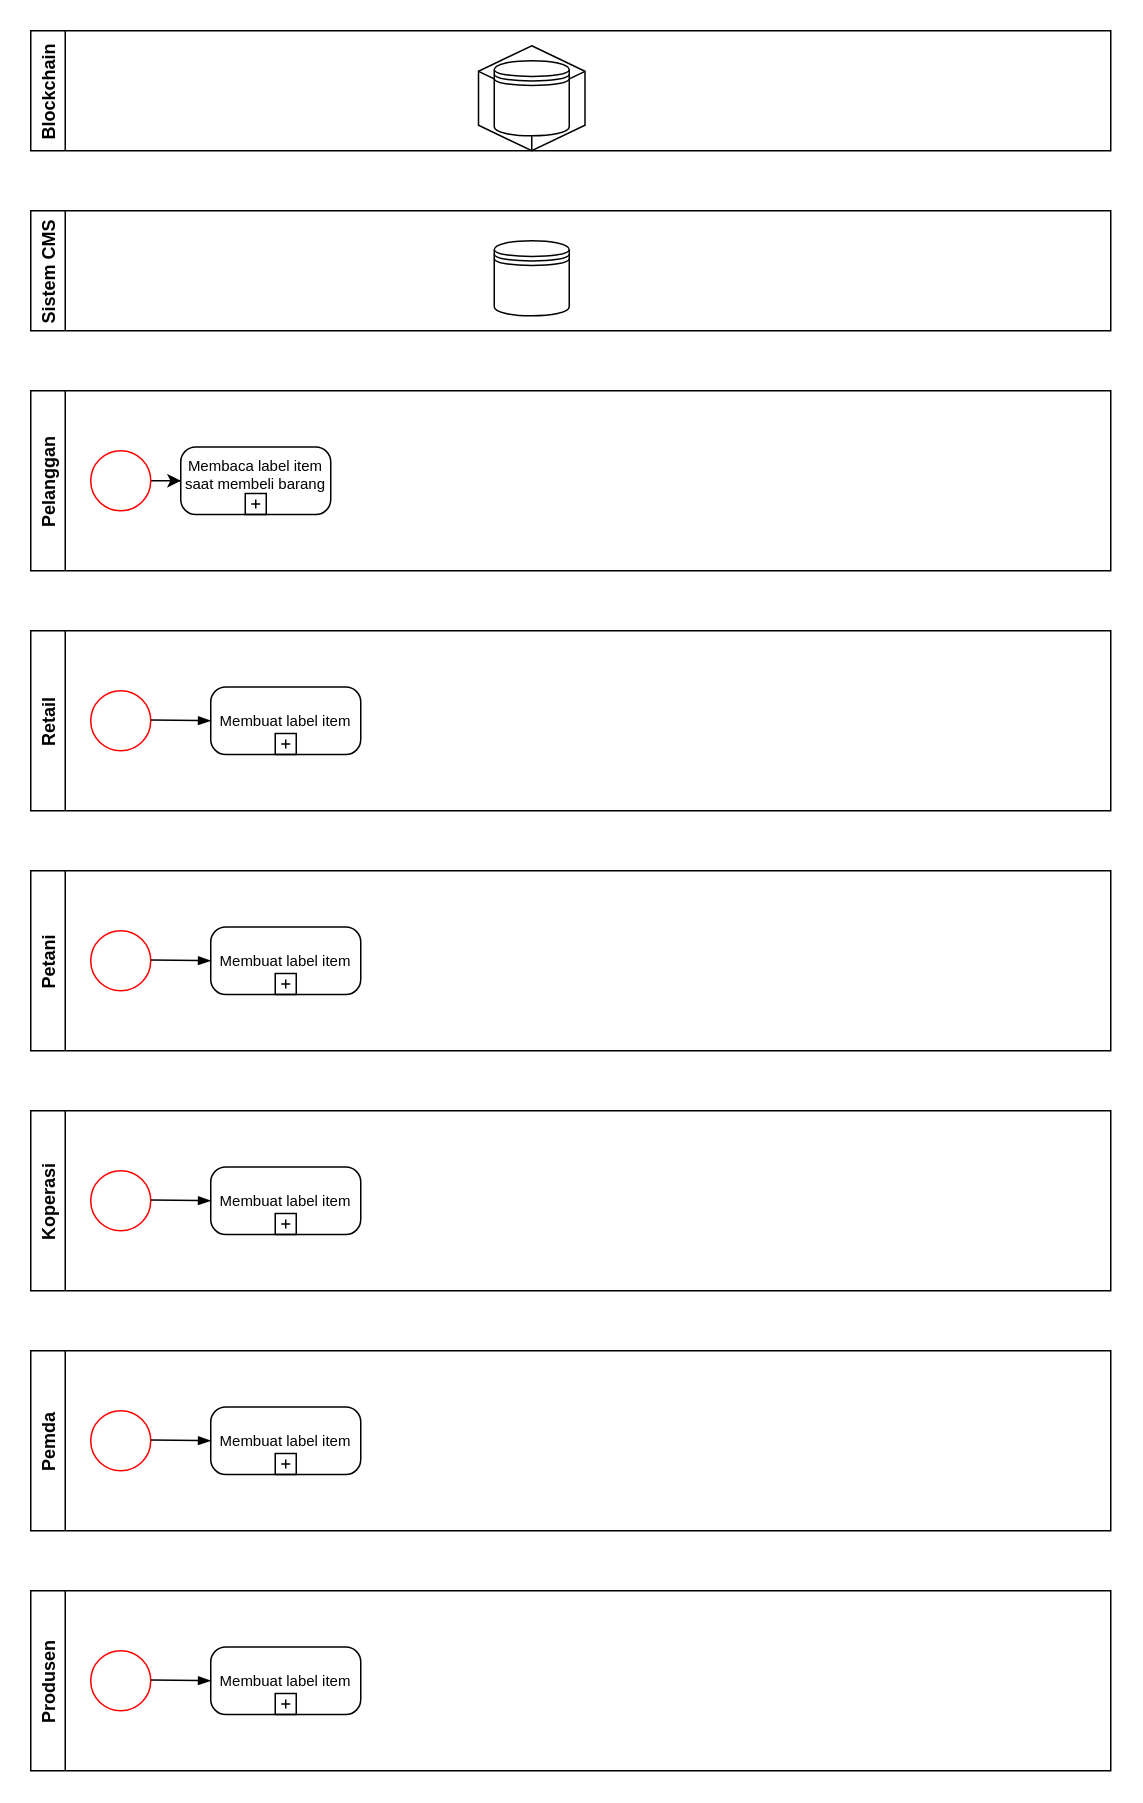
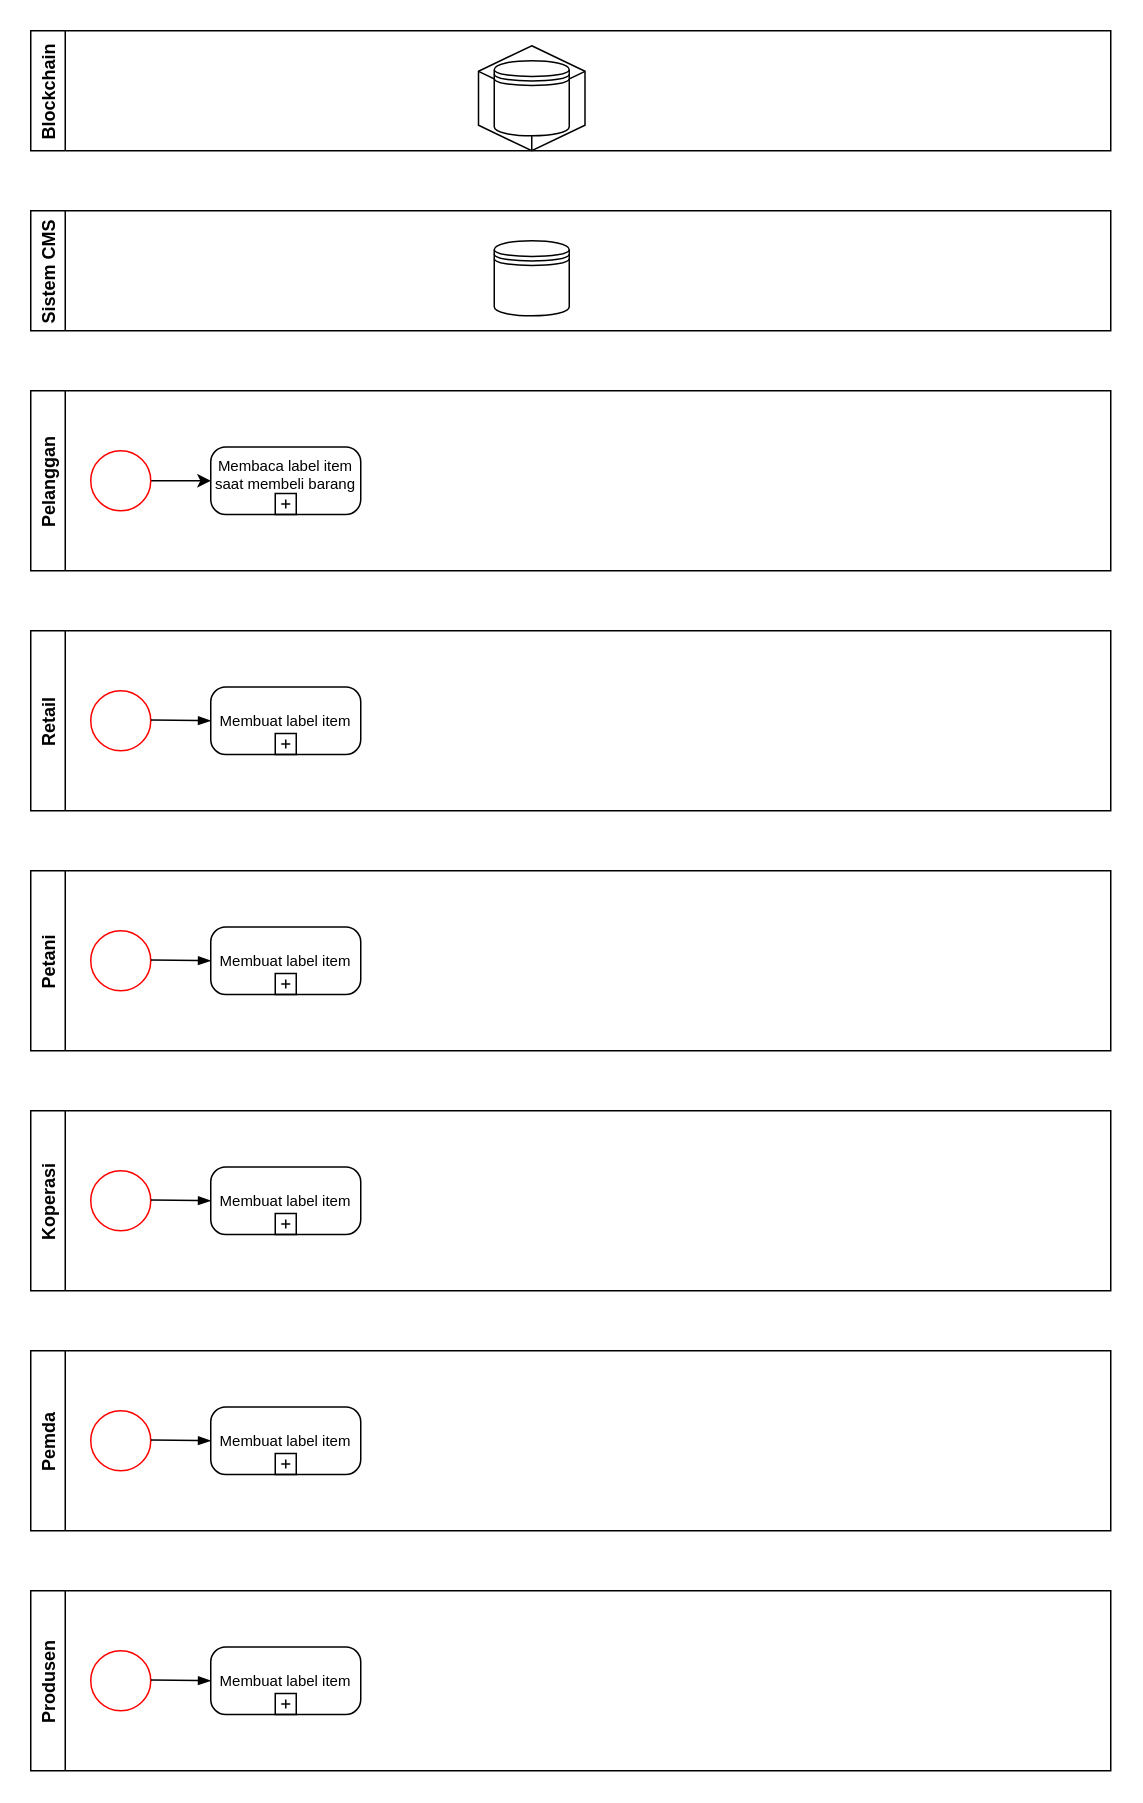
node "Membaca label item saat membeli barang": moved (256, 481) -> (286, 481)
